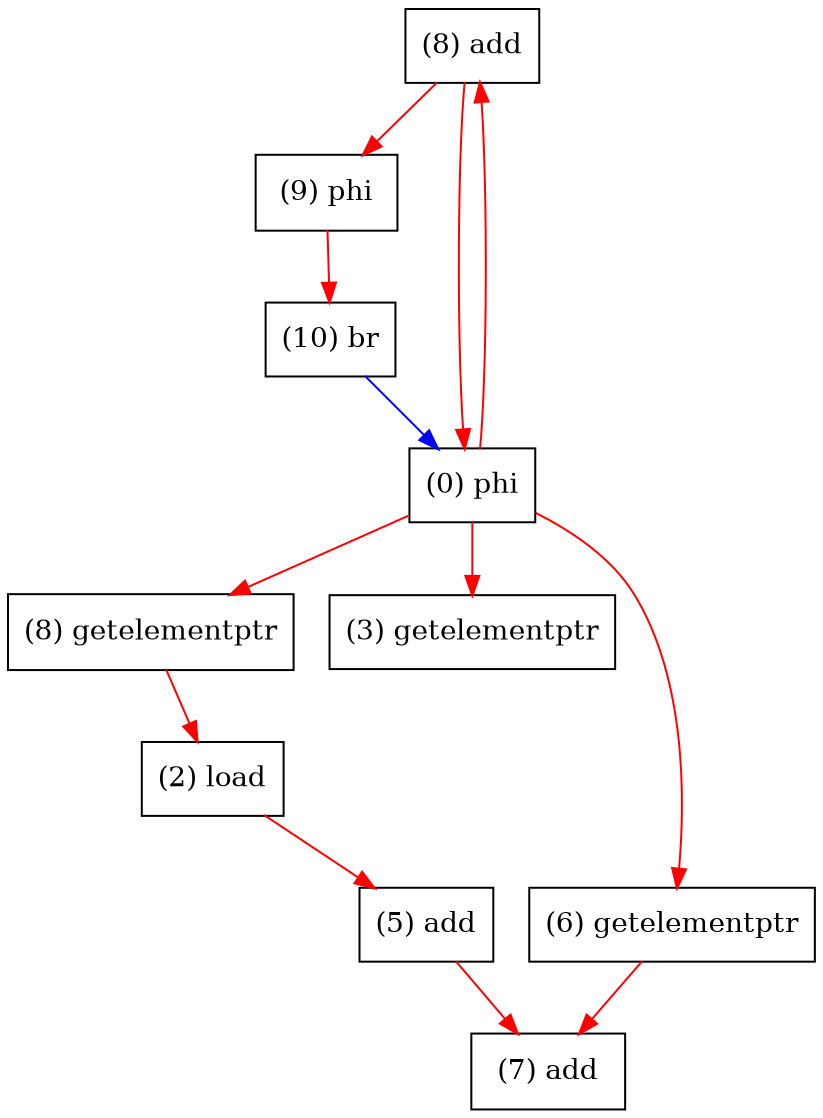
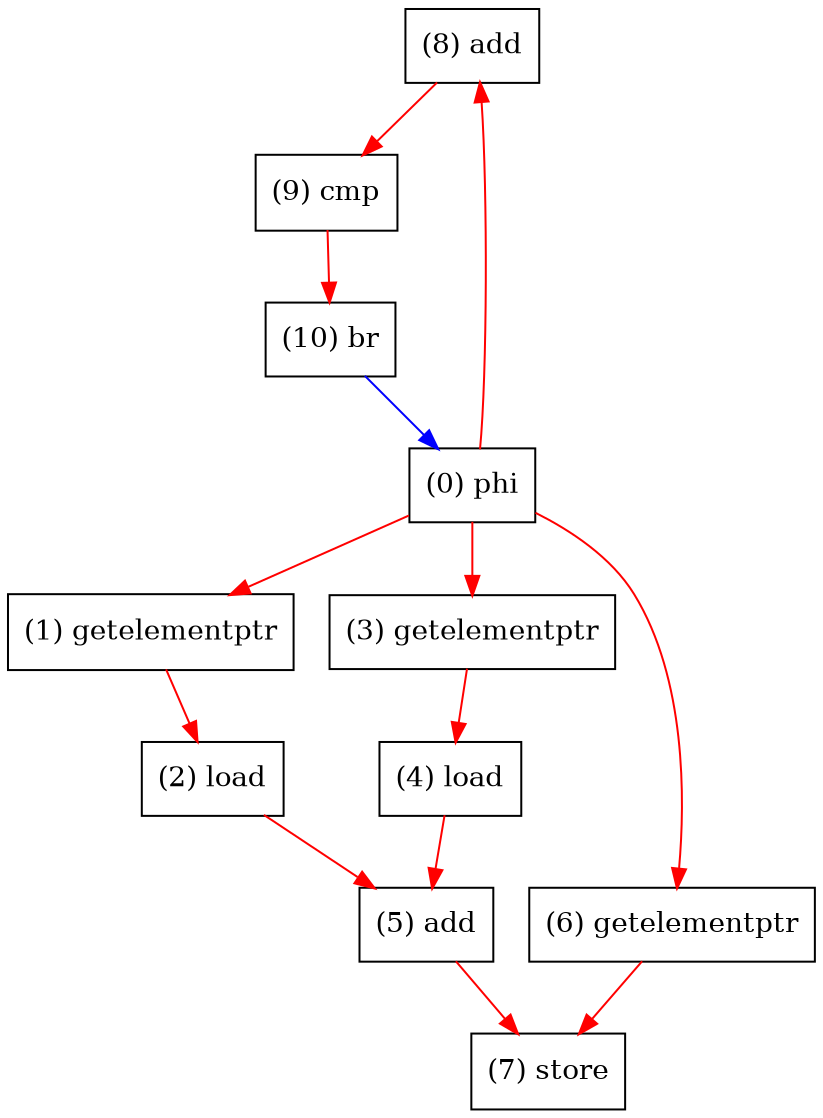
node "(9) phi": label "(9) phi" -> "(9) cmp"
edge "(8) add" -> "(0) phi": removed
node "(8) getelementptr": label "(8) getelementptr" -> "(1) getelementptr"
node "(4) load": added
node "(7) add": label "(7) add" -> "(7) store"
